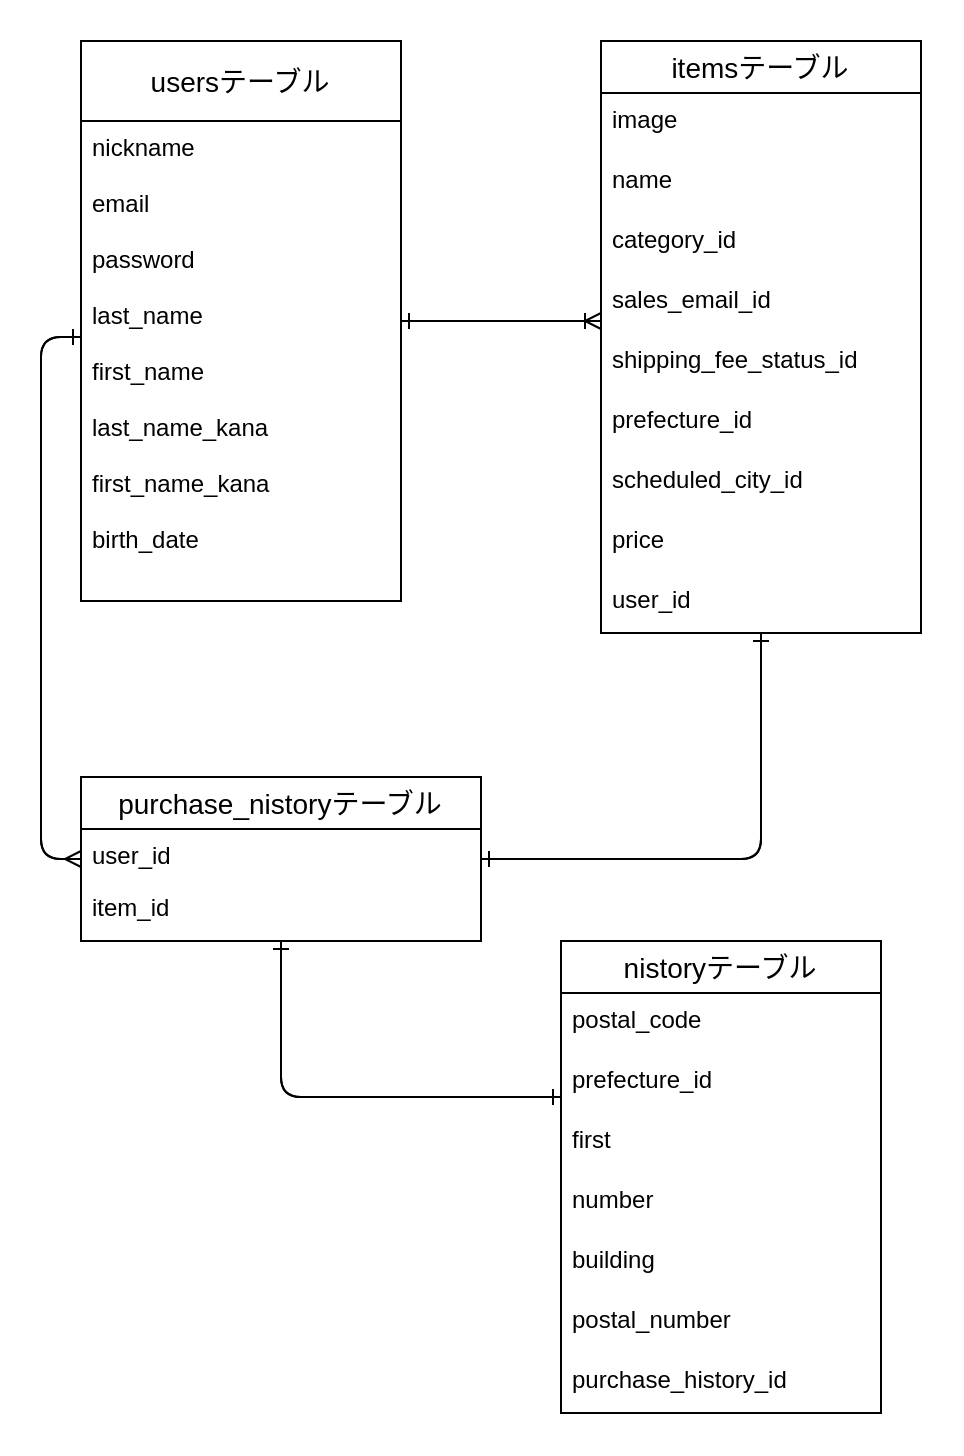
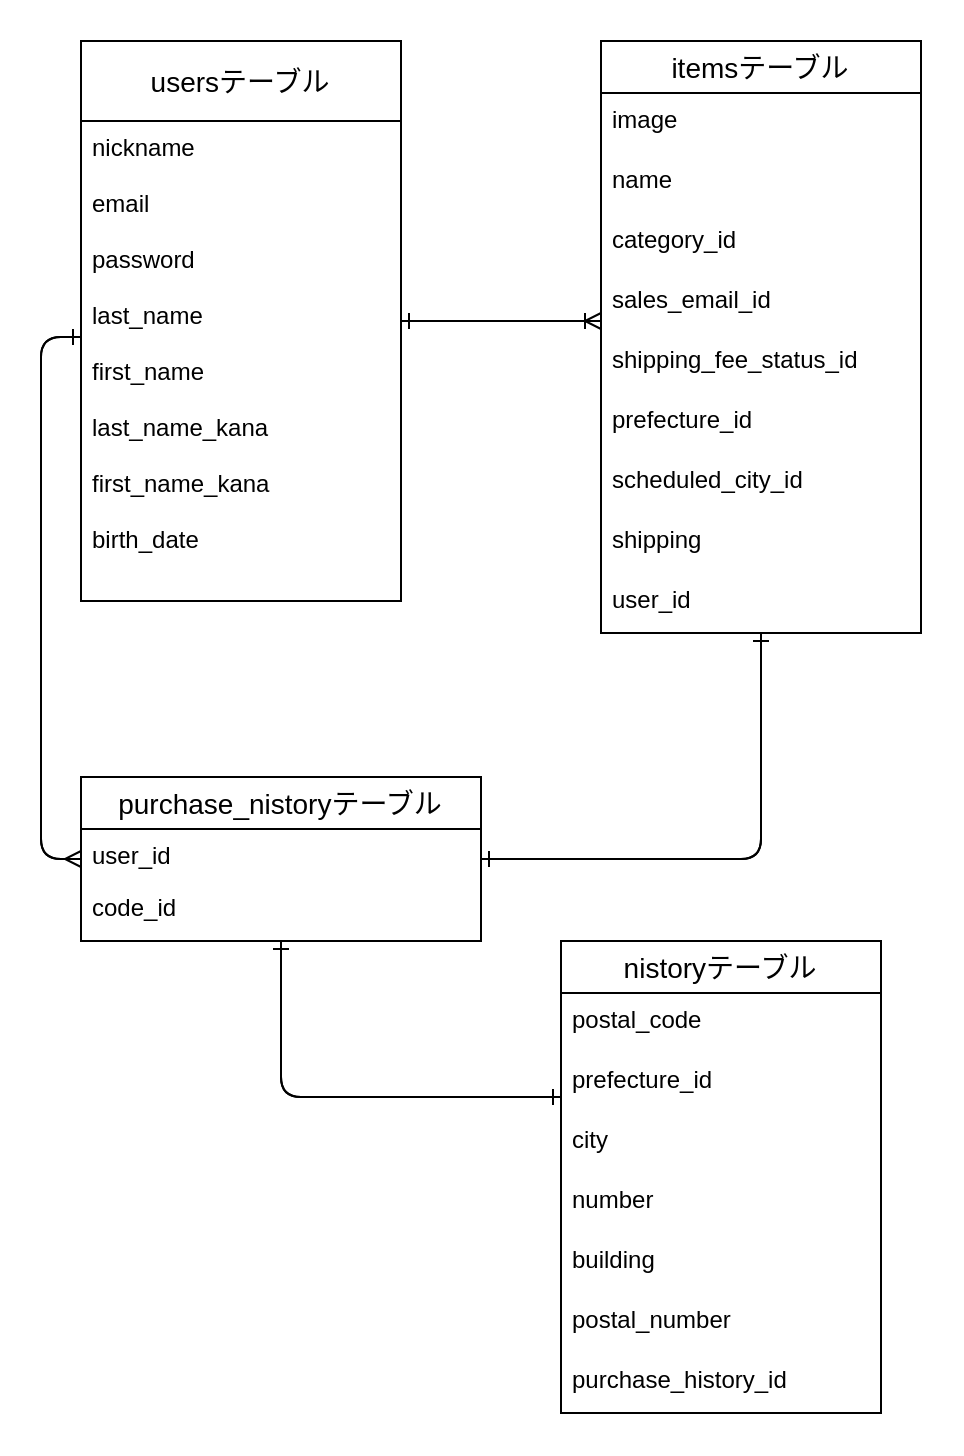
node "price": label "price" -> "shipping"
node "item_id": label "item_id" -> "code_id"
node "first": label "first" -> "city"
